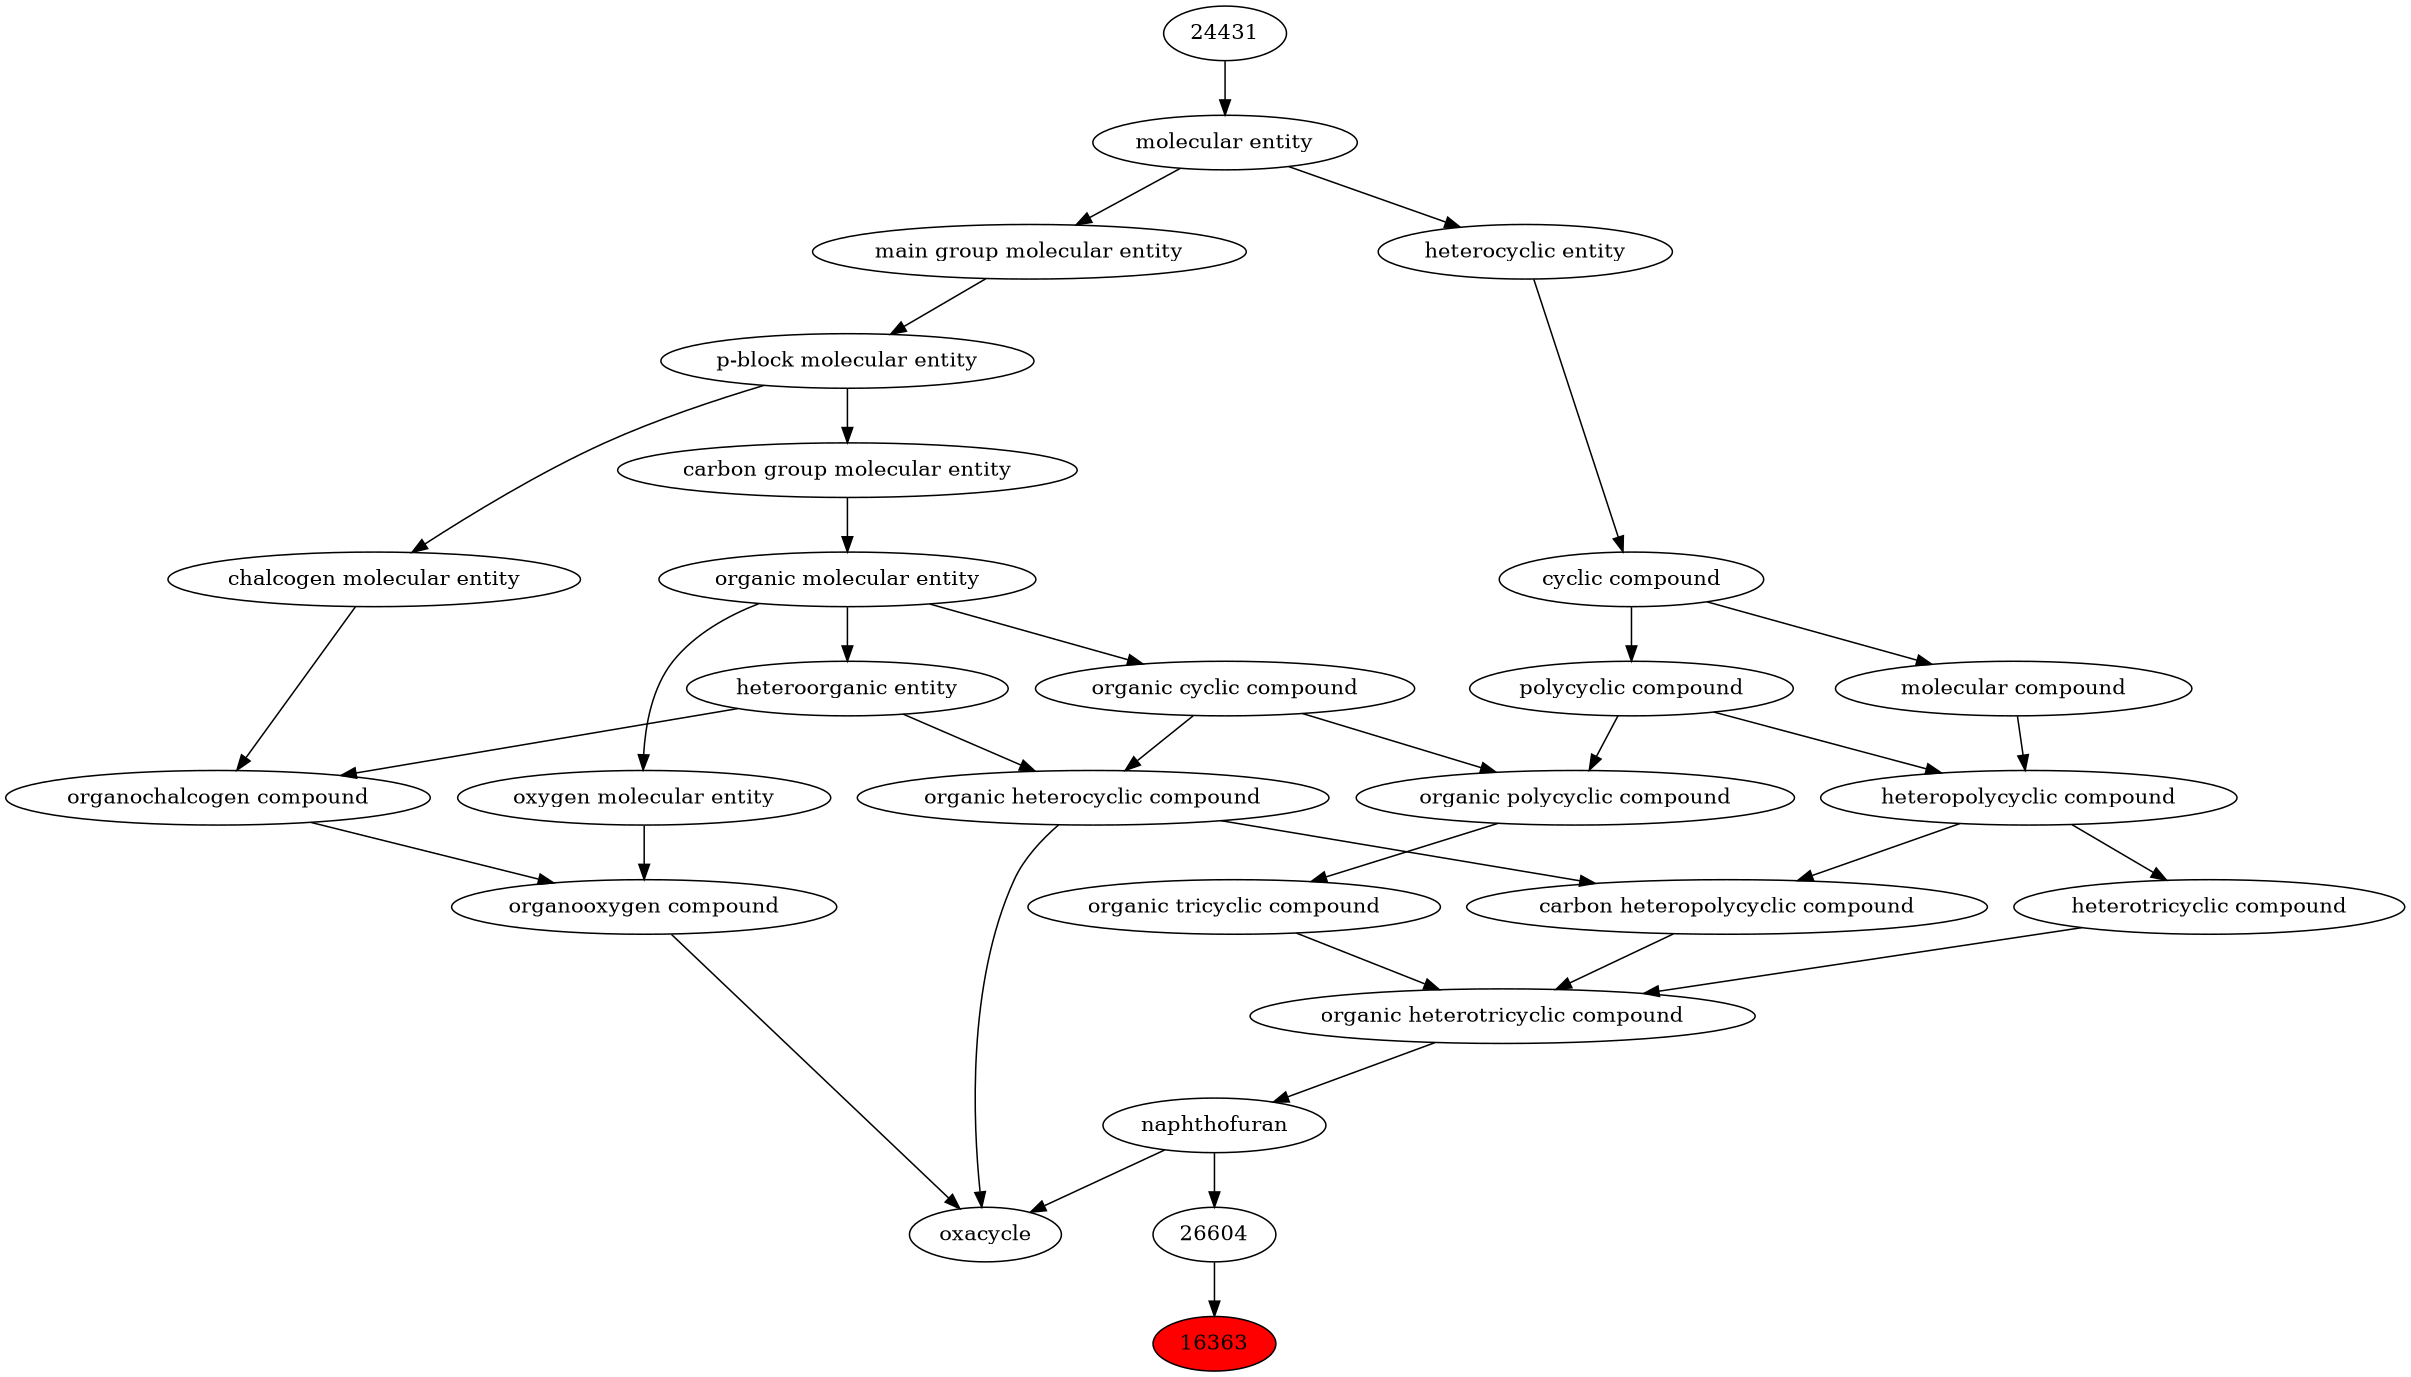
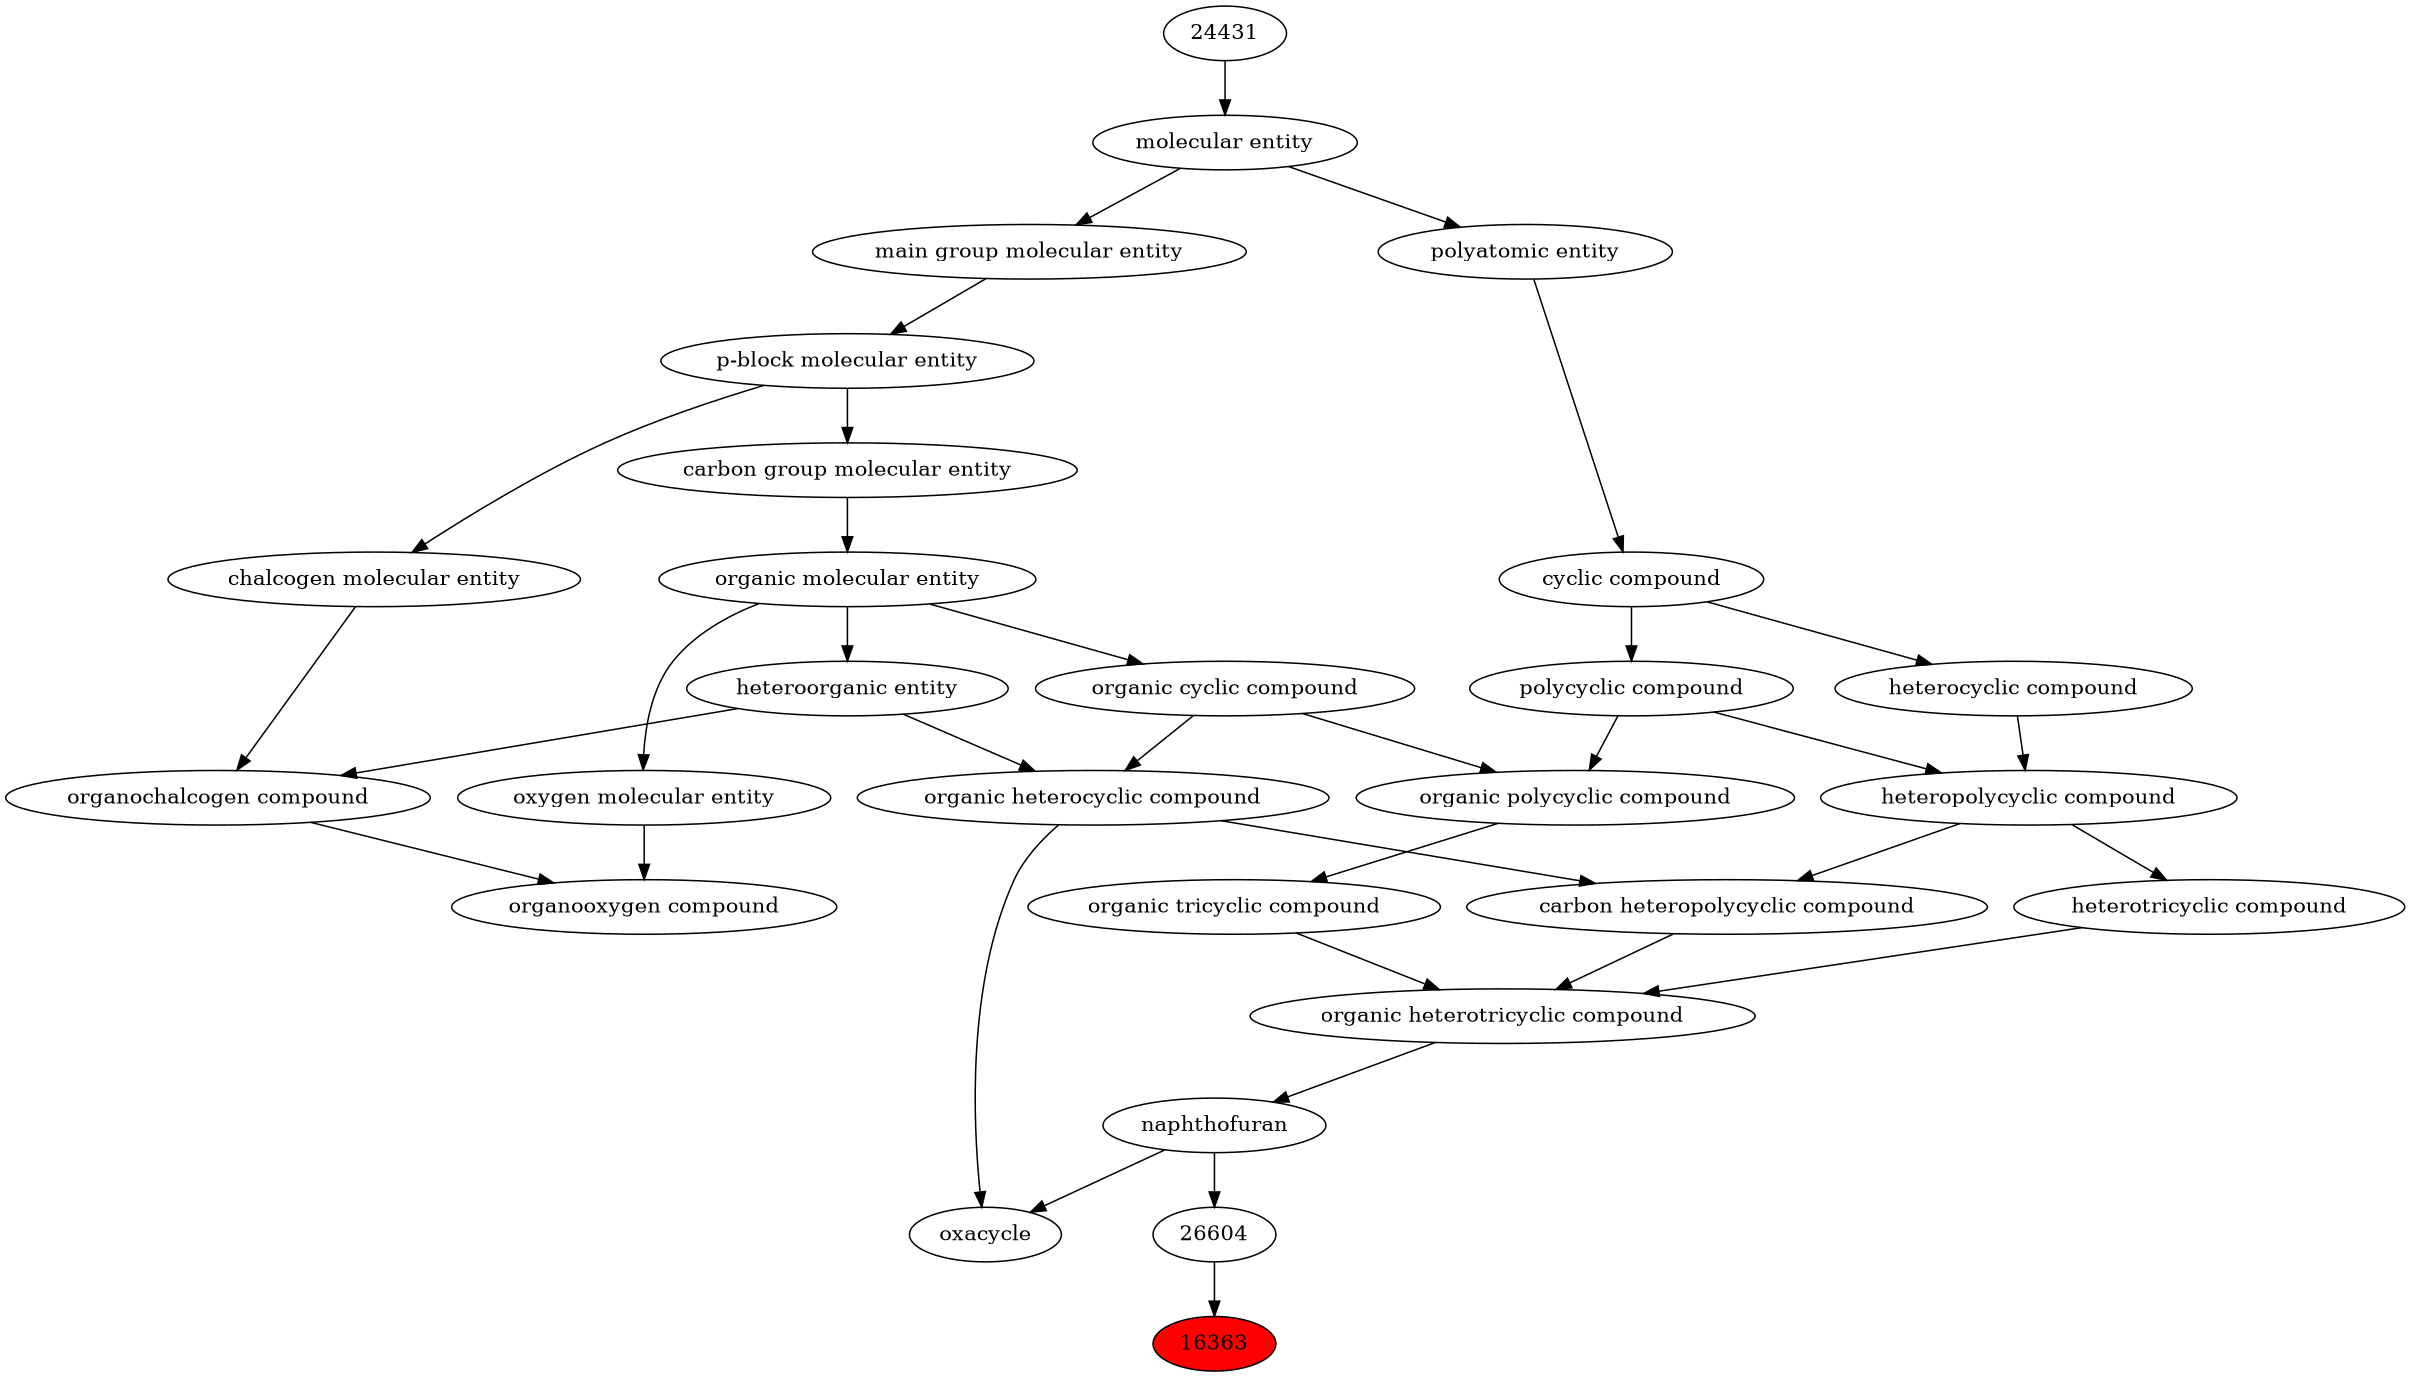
node "heterocyclic entity": label "heterocyclic entity" -> "polyatomic entity"
node "molecular compound": label "molecular compound" -> "heterocyclic compound"
edge "organooxygen compound" -> "oxacycle": removed
